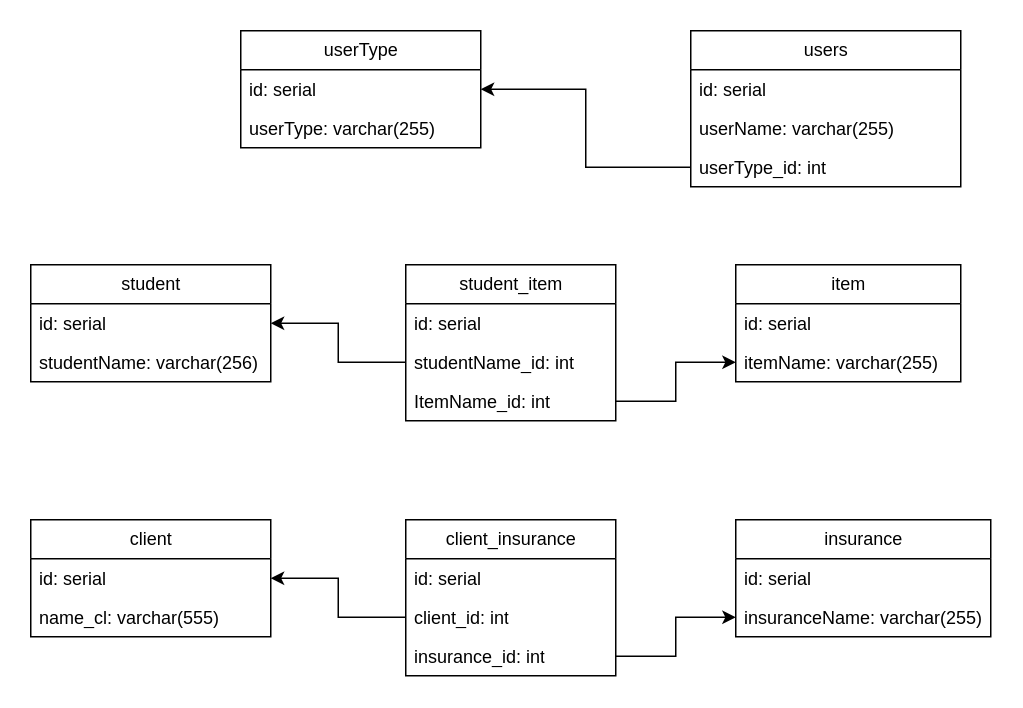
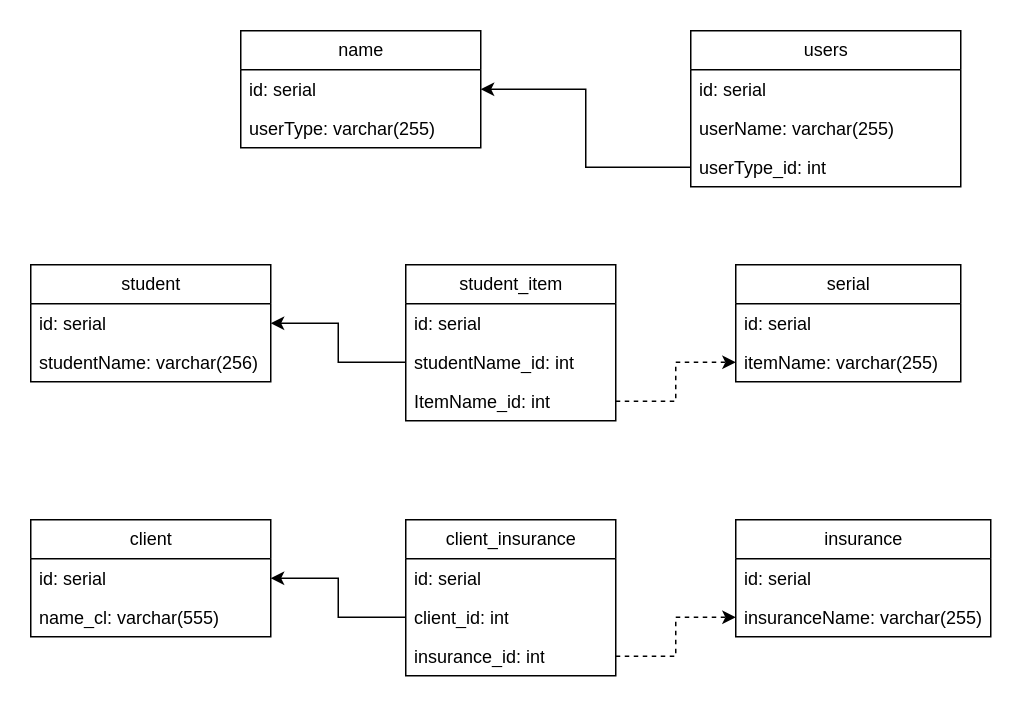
node "userType": label "userType" -> "name"
node "item": label "item" -> "serial"
edge "ItemName_id: int" -> "itemName: varchar(255)": style solid -> dashed
edge "insurance_id: int" -> "insuranceName: varchar(255)": style solid -> dashed
